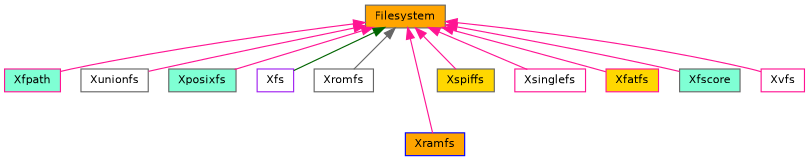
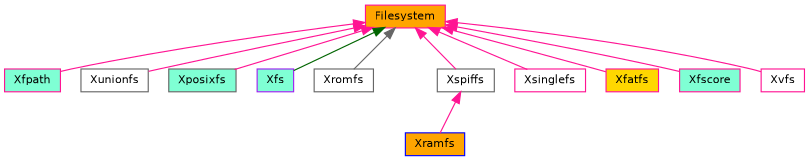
node "Filesystem": color gray40 -> deeppink
node "Xfs": fillcolor white -> aquamarine
node "Xspiffs": fillcolor gold -> white
node "Xfscore": color gray40 -> deeppink
edge "Xramfs" -> "Filesystem": now "Xramfs" -> "Xspiffs"
